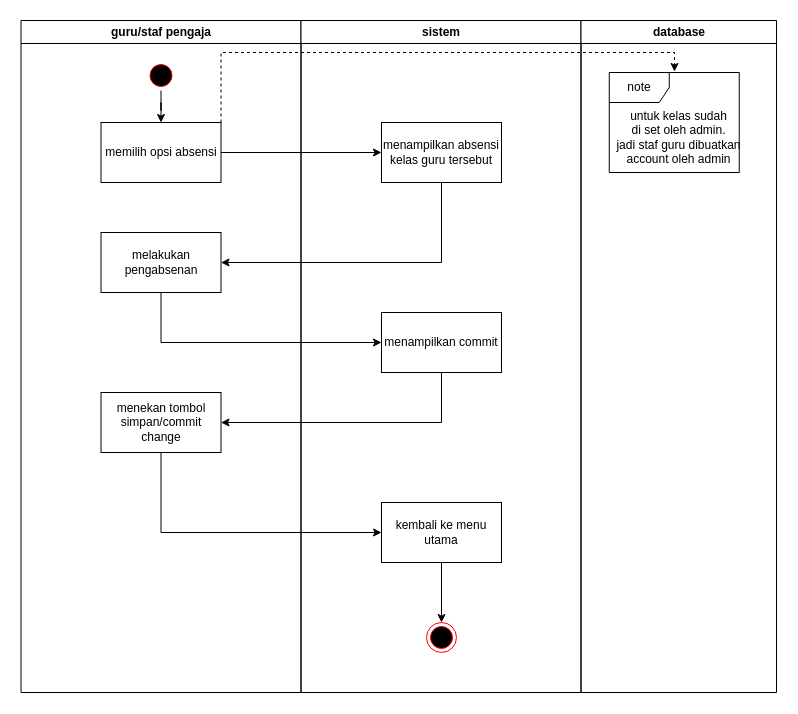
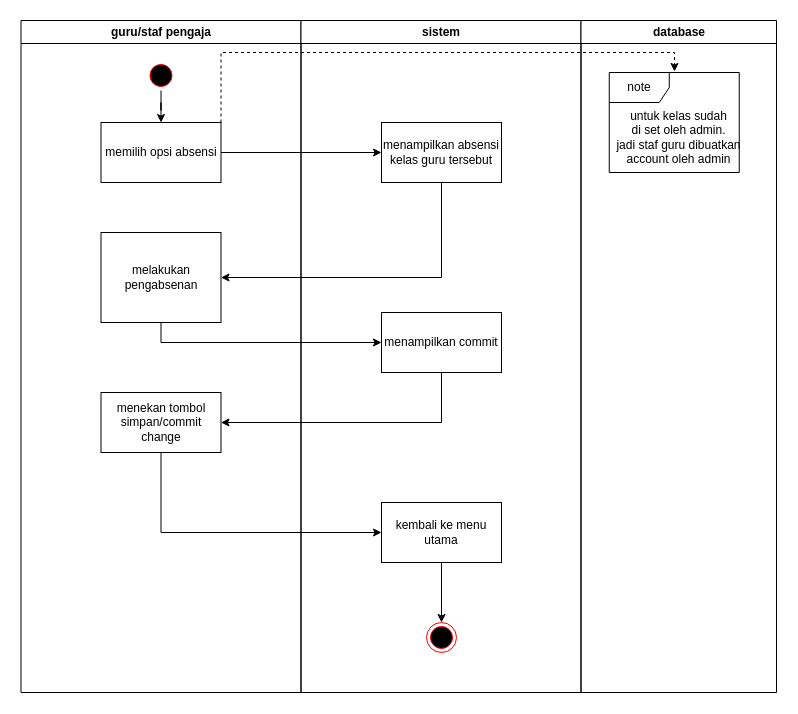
node "melakukan pengabsenan": size 120x60 -> 120x90
